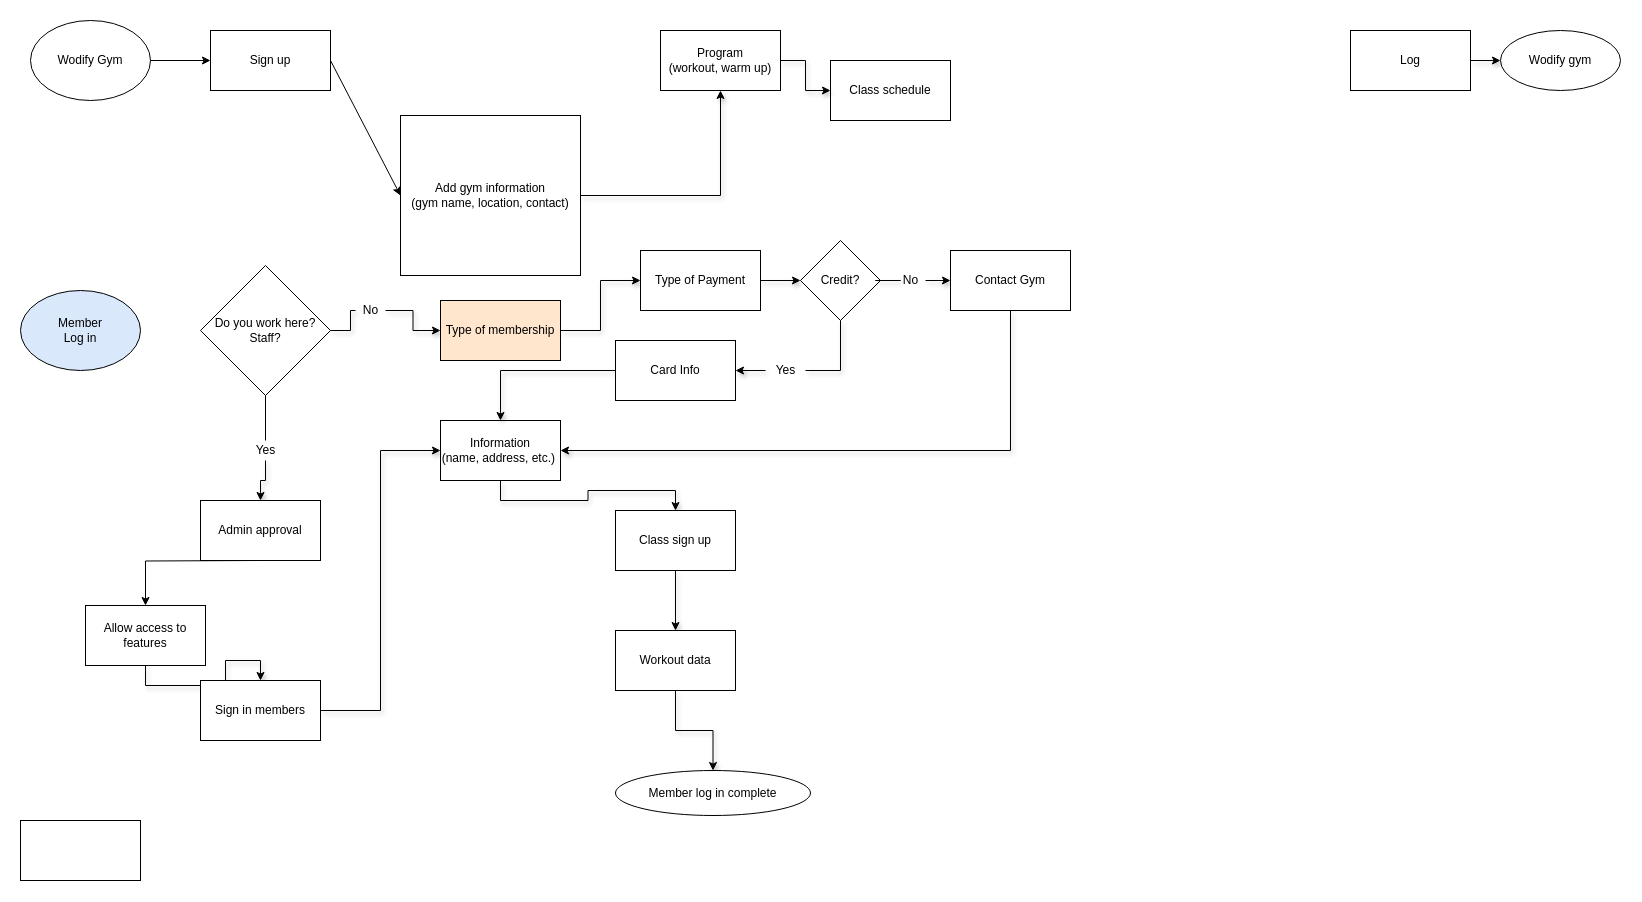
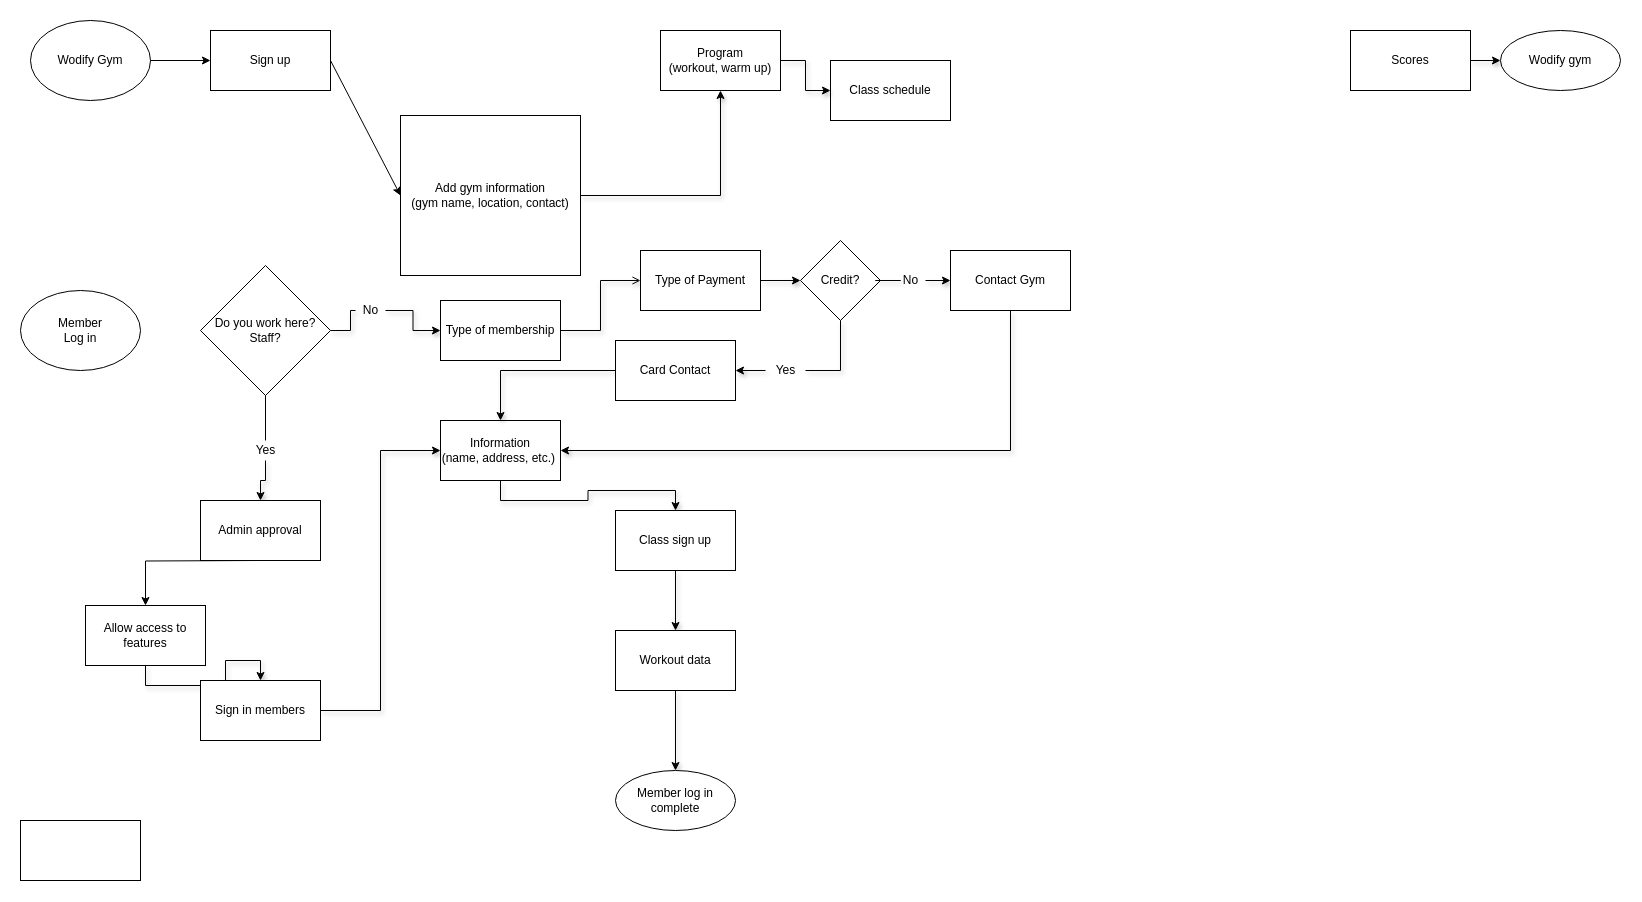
node "Log": label "Log" -> "Scores"
edge "Type of membership" -> "Type of Payment": arrowhead classic -> open
node "Member Log in": fillcolor #dae8fc -> #ffffff
node "Type of membership": fillcolor #ffe6cc -> #ffffff
node "Card Info": label "Card Info" -> "Card Contact"
node "Member log in complete": size 195x45 -> 120x60
